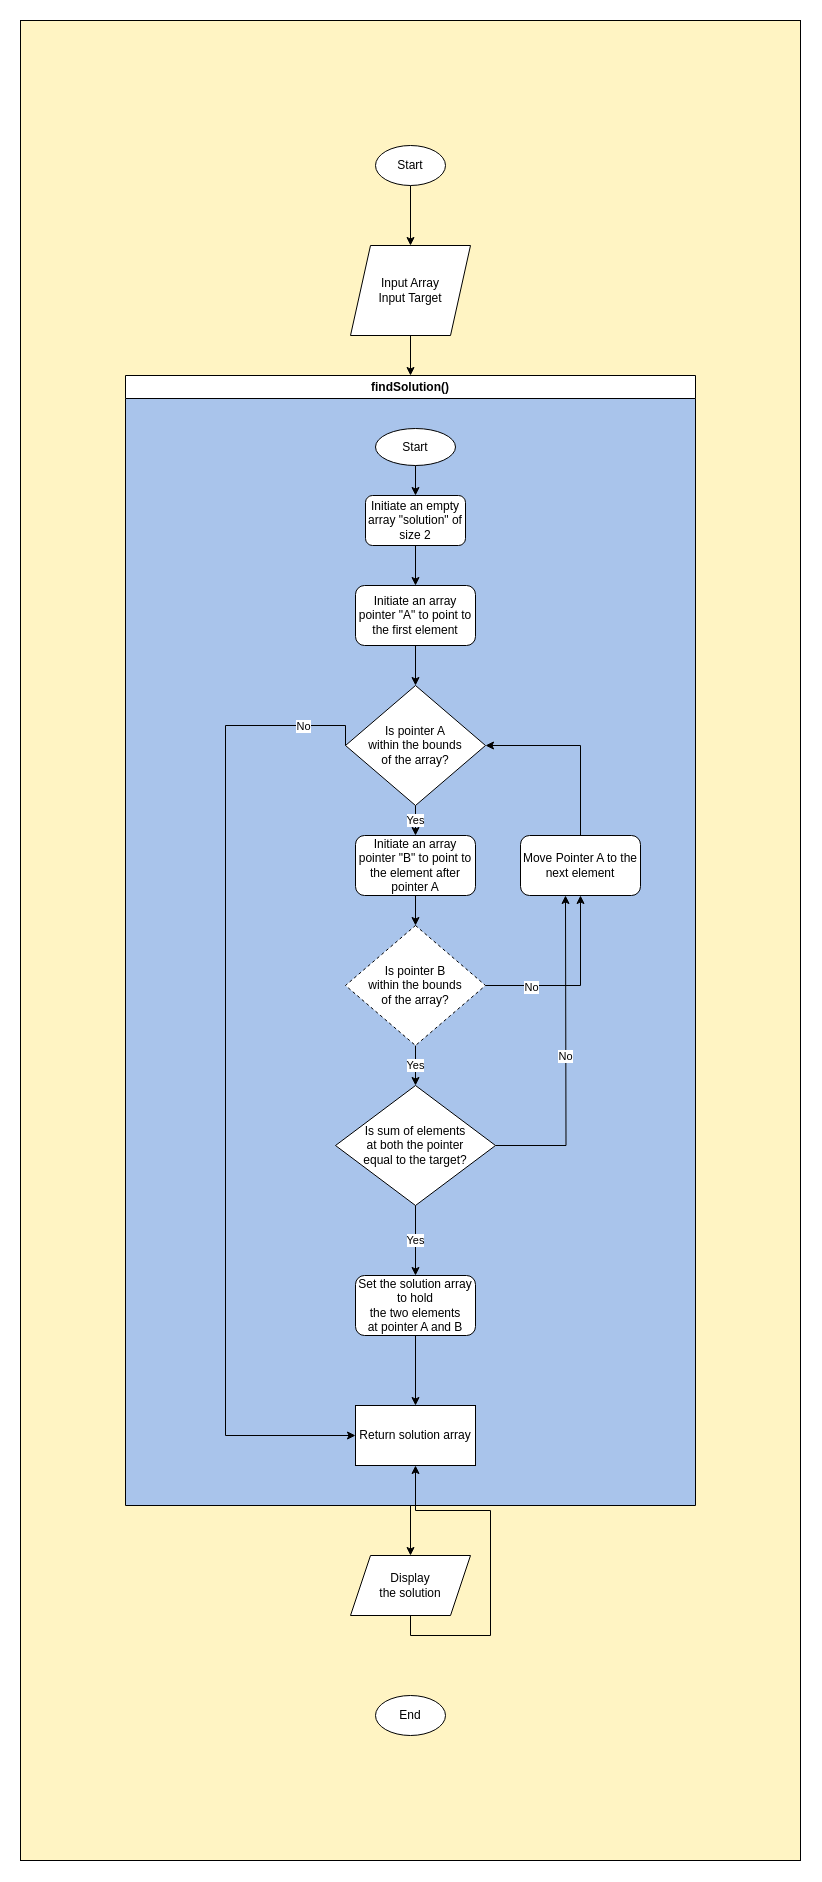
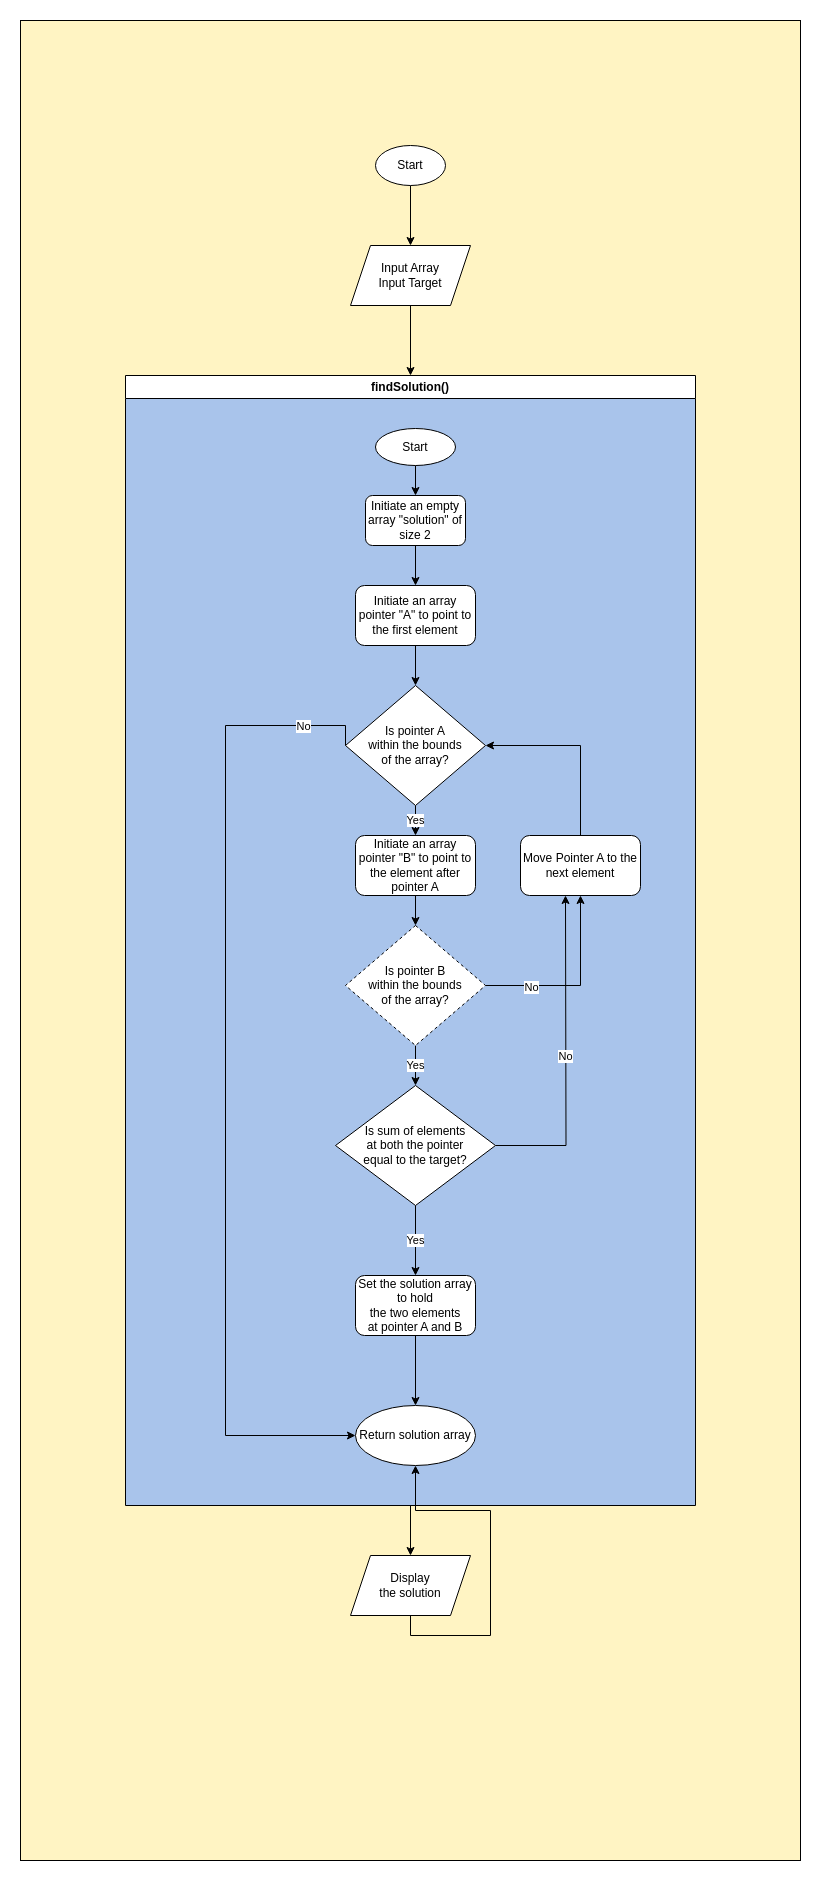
node "Input Array Input Target": size 120x90 -> 120x60
node "Return solution array": shape rectangle -> ellipse
node "End": removed
